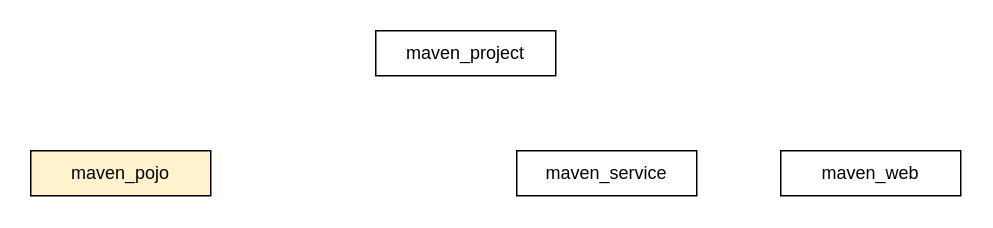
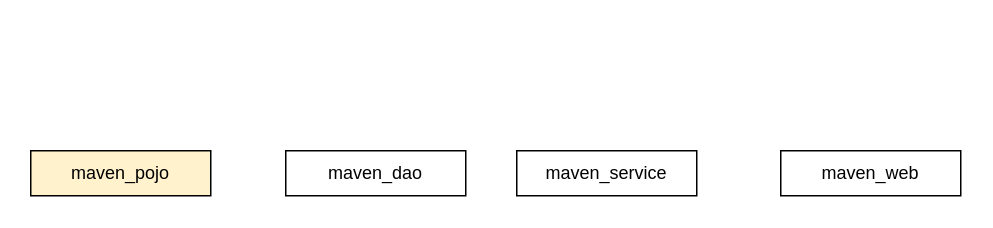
node "maven_project": removed
node "maven_dao": added
